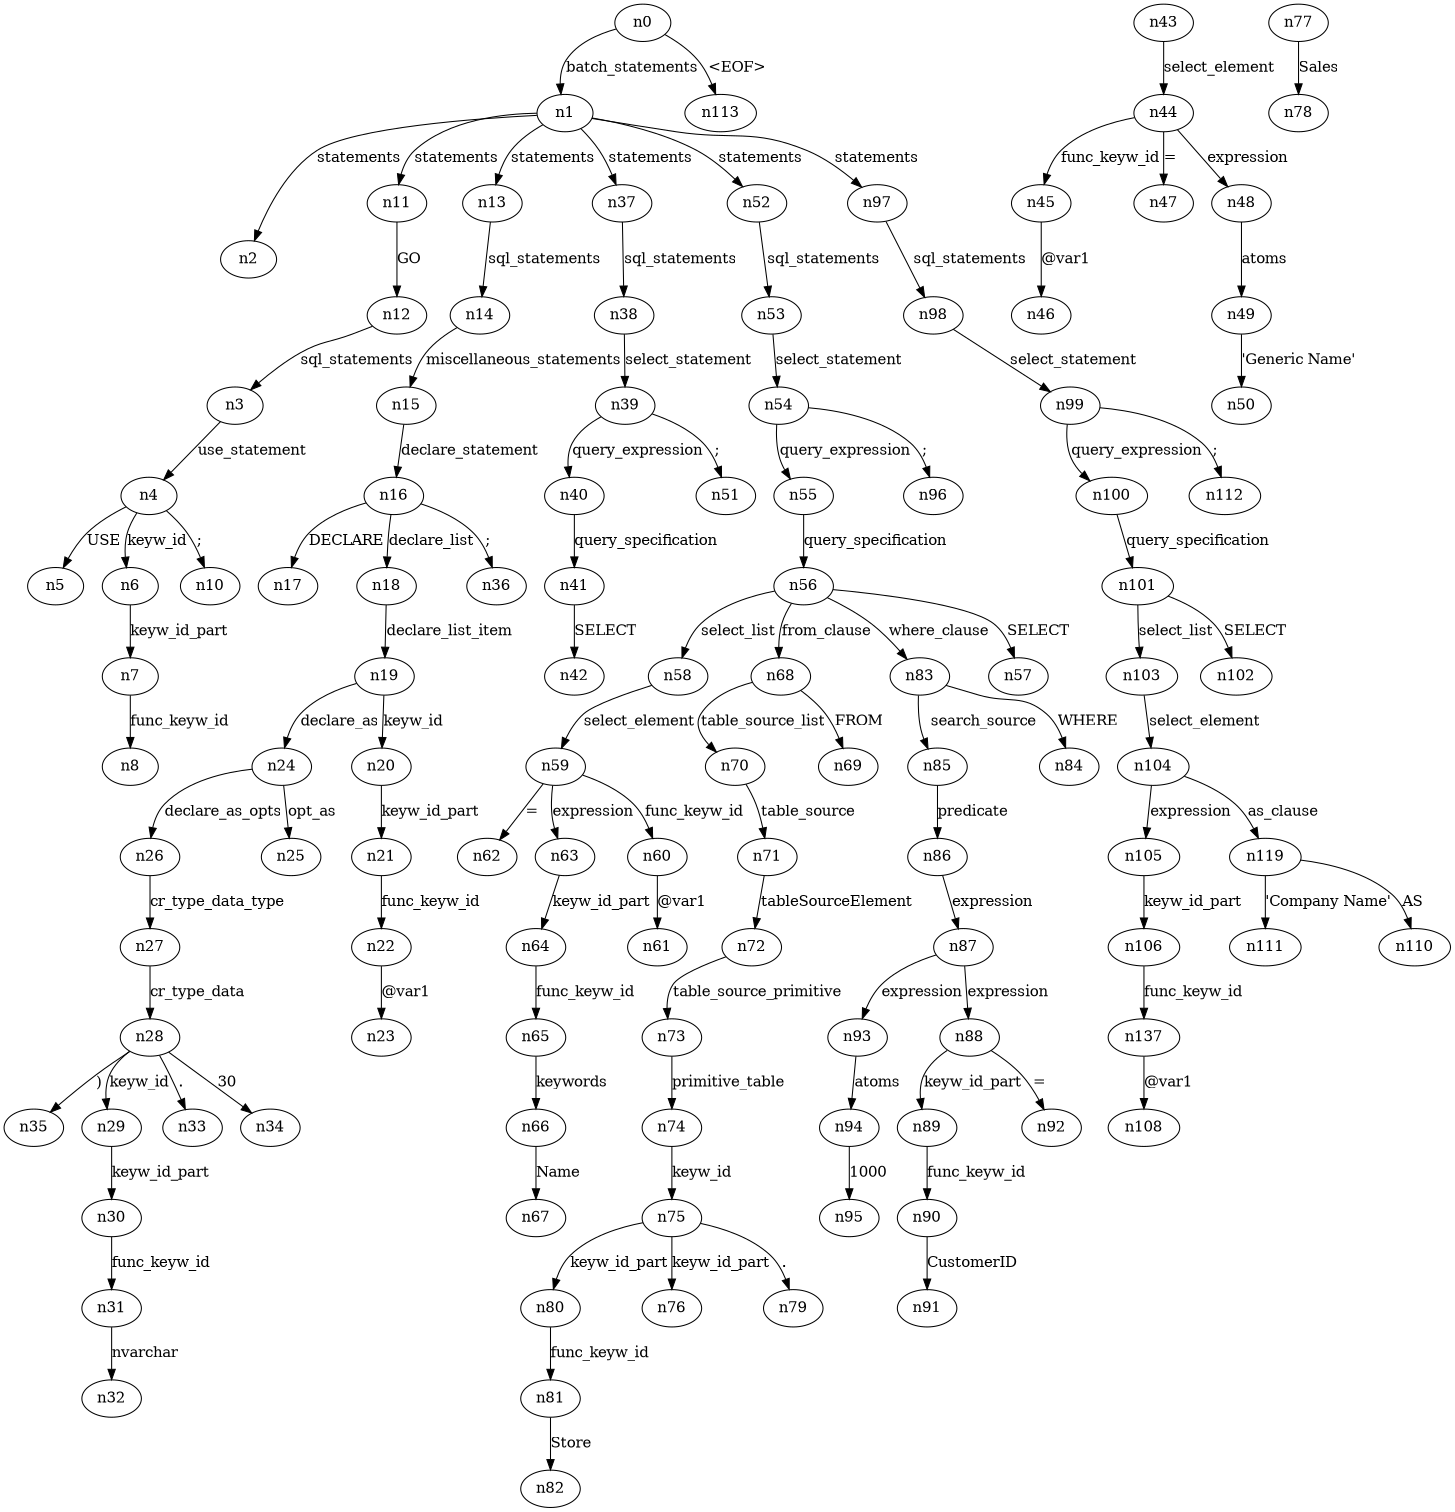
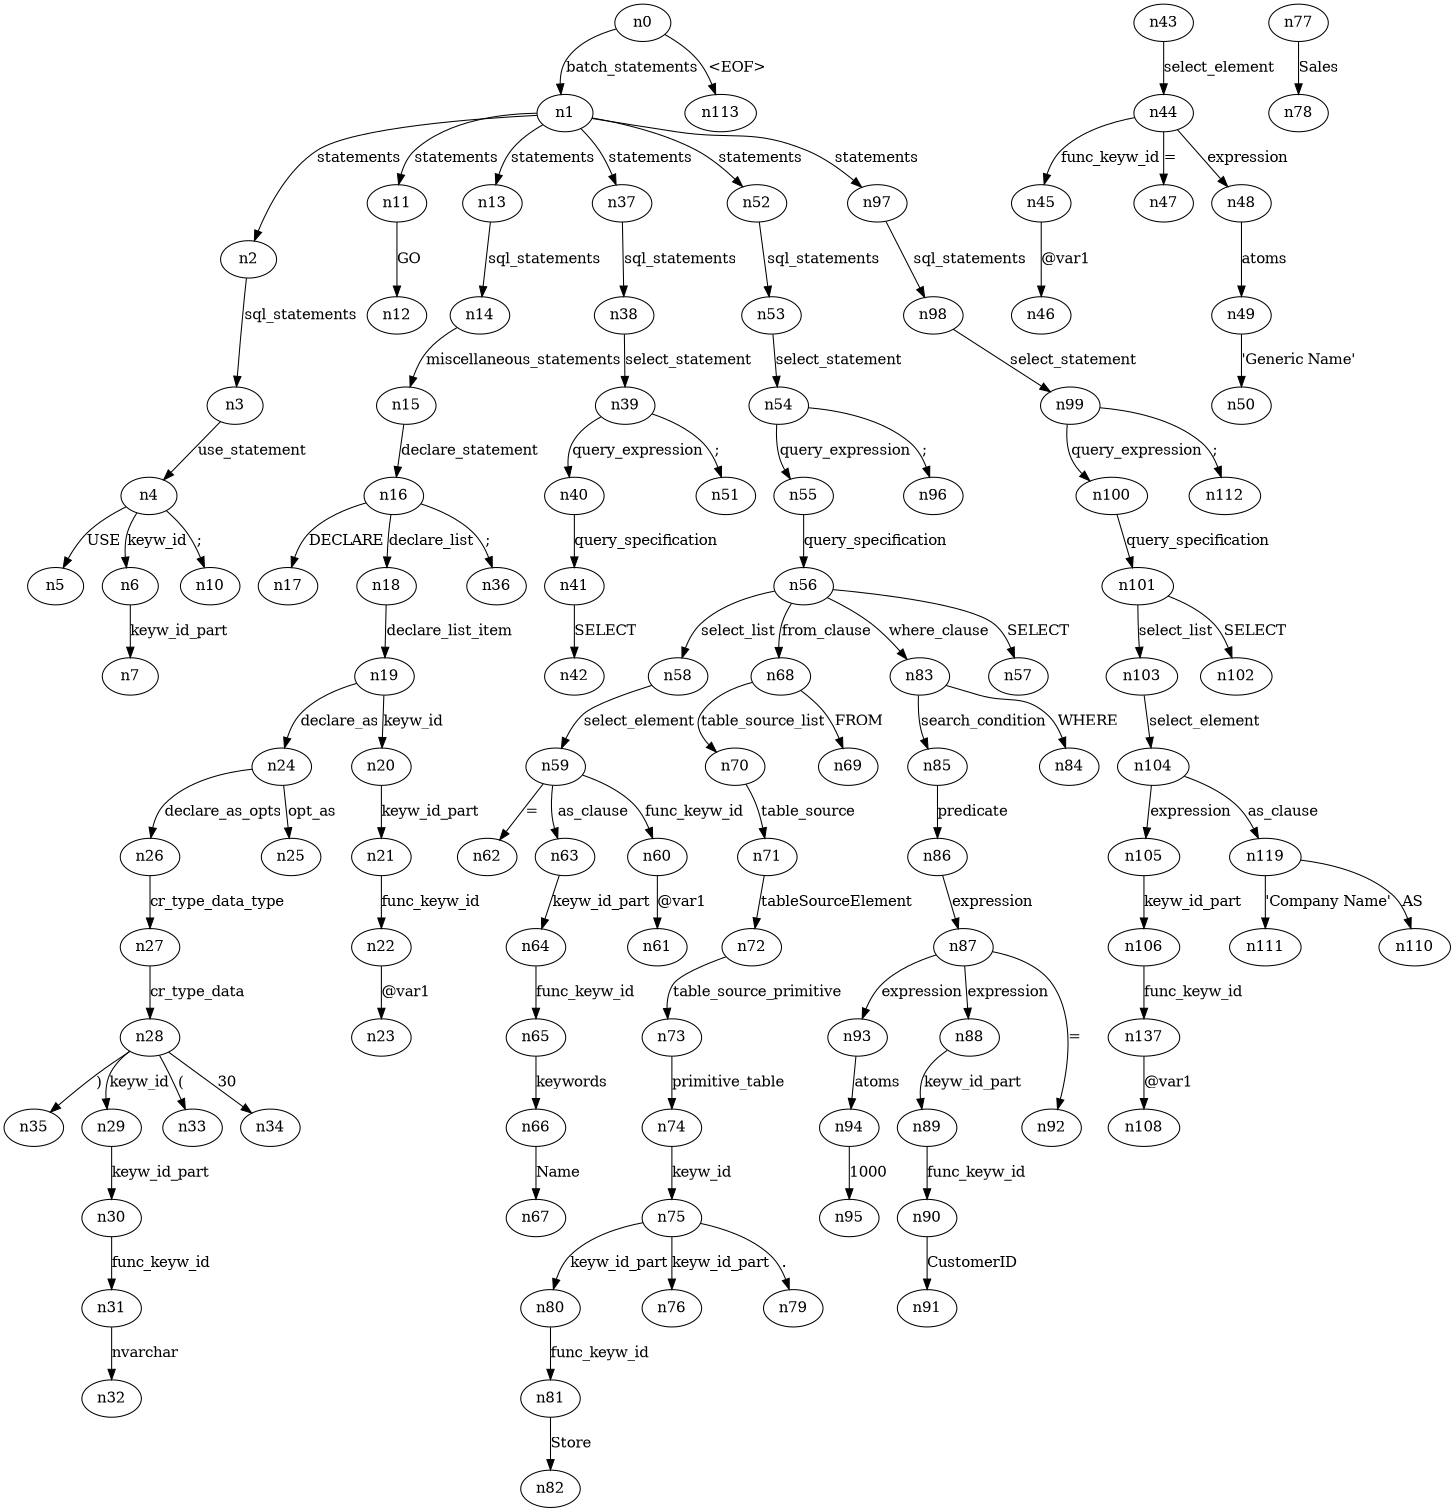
edge "n12" -> "n3": now "n2" -> "n3"
edge "n83" -> "n85": label "search_source" -> "search_condition"
node "n8": removed
edge "n59" -> "n63": label "expression" -> "as_clause"
edge "n88" -> "n92": now "n87" -> "n92"
edge "n28" -> "n33": label "." -> "("
